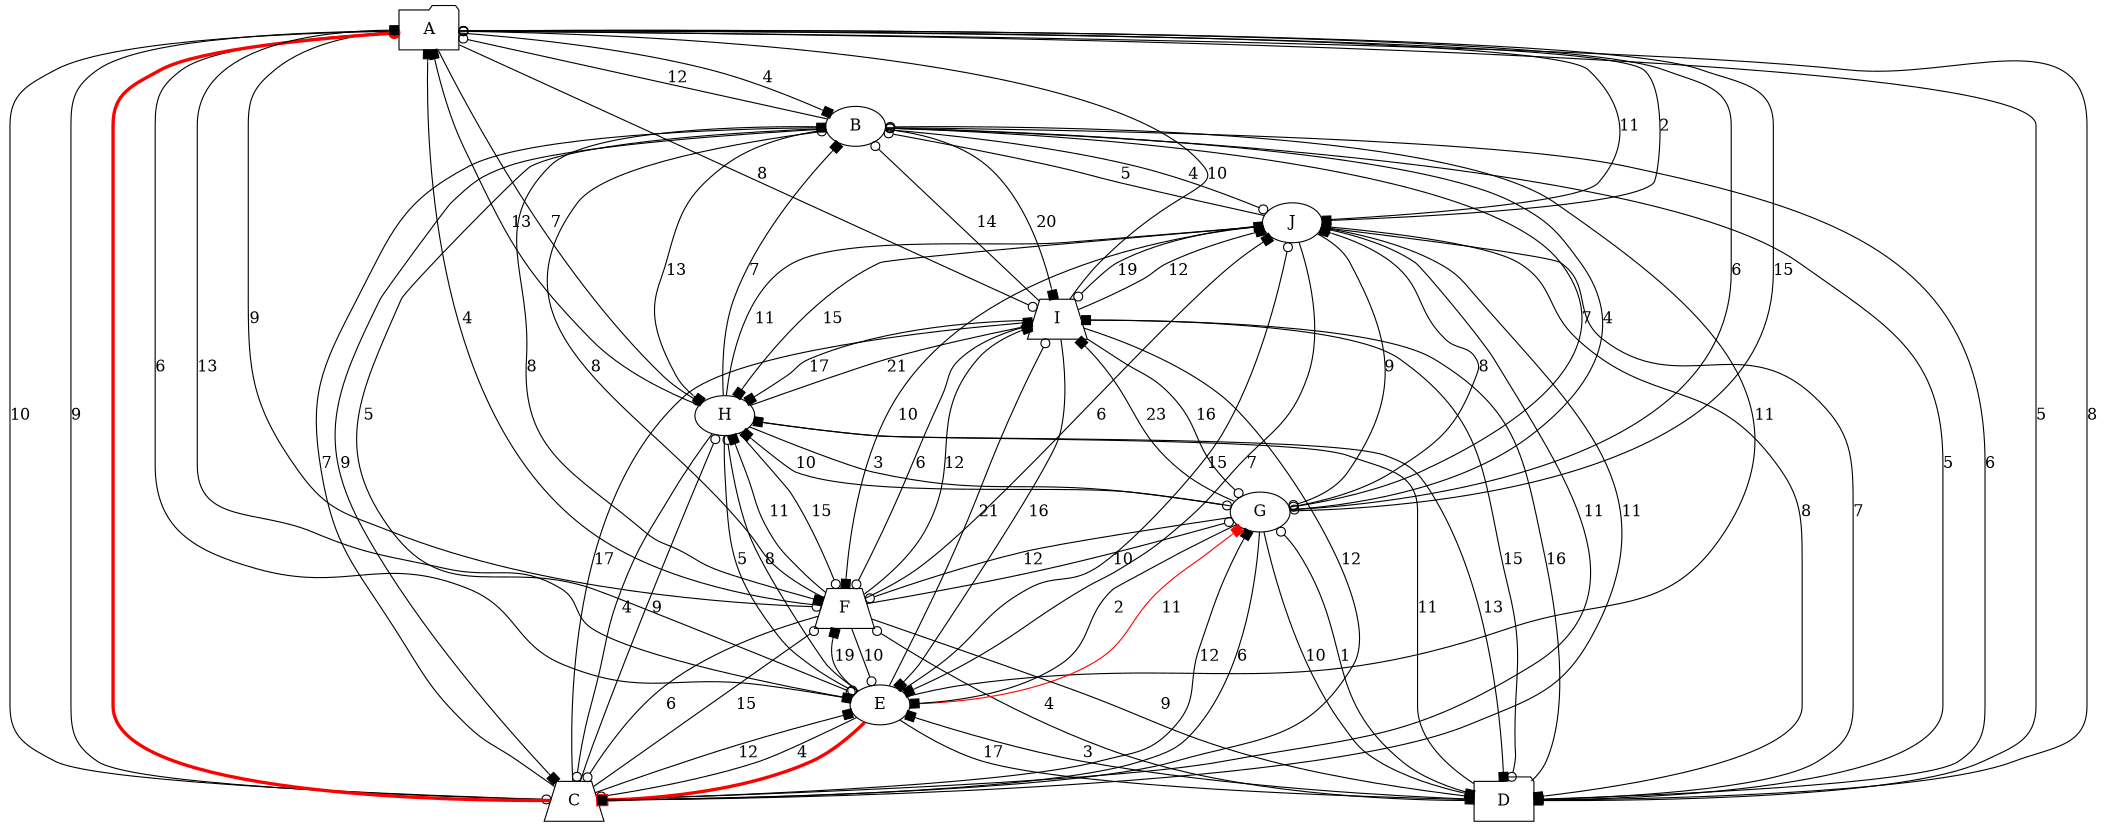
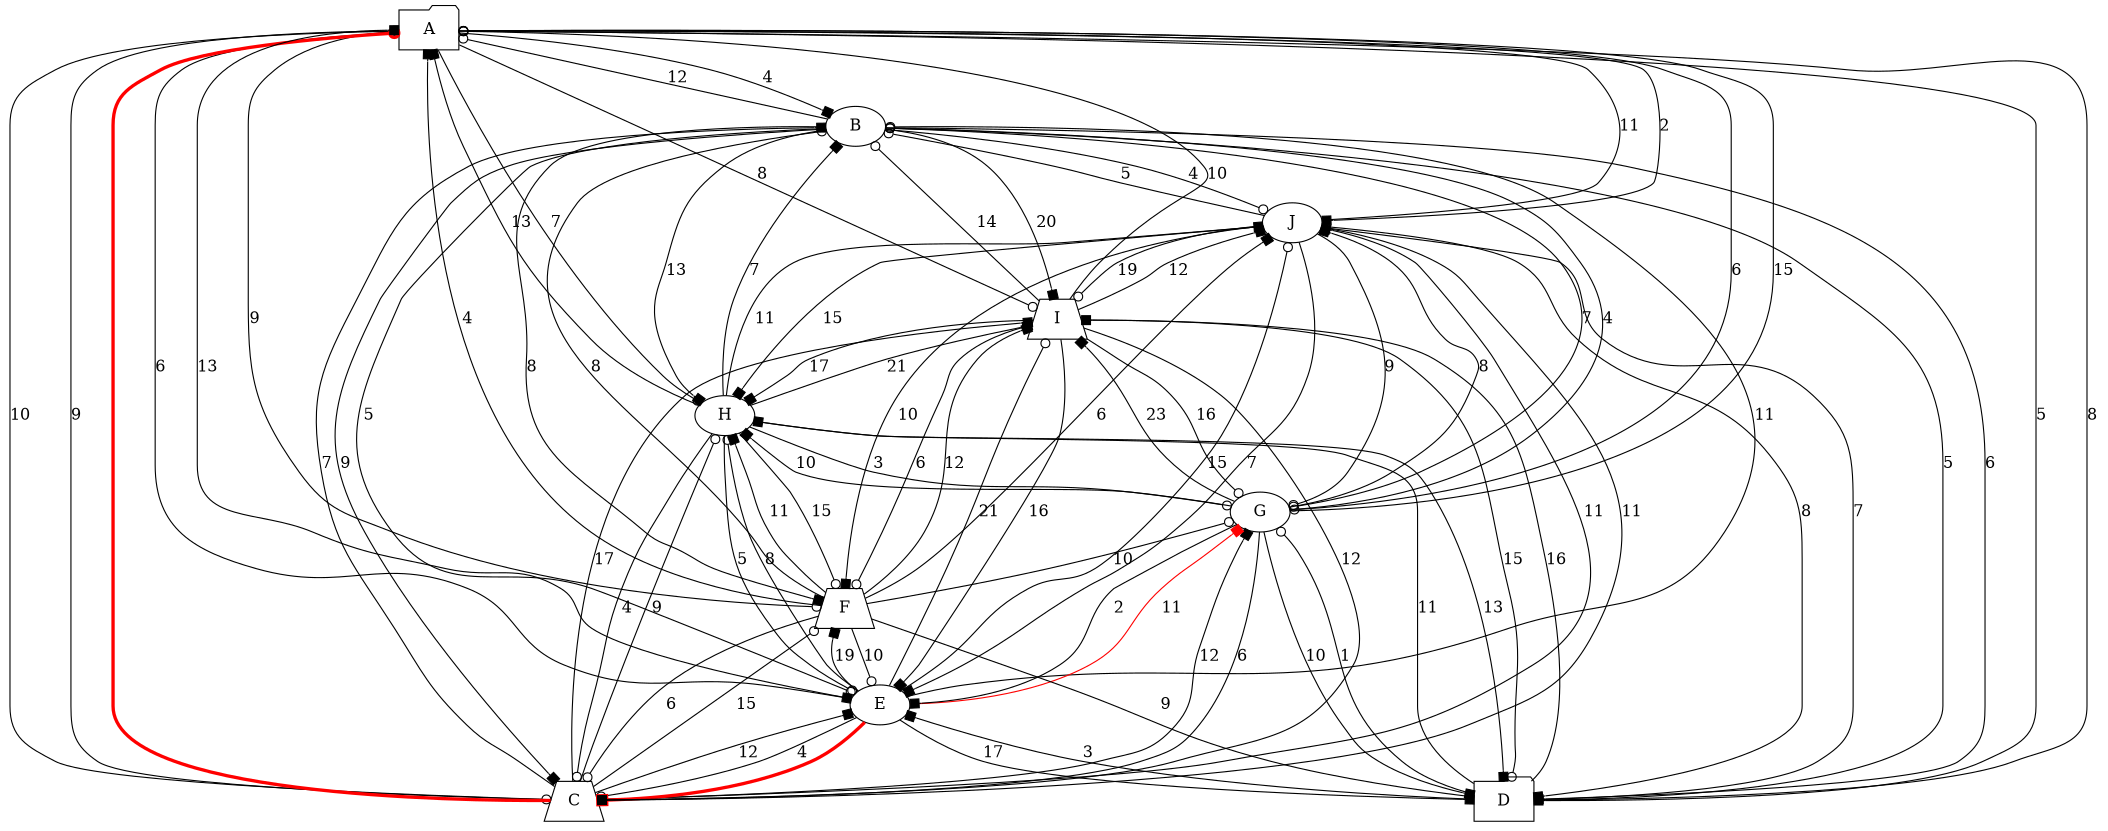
edge "G" -> "F": removed, label "12"
edge "D" -> "F": removed, label "4"
